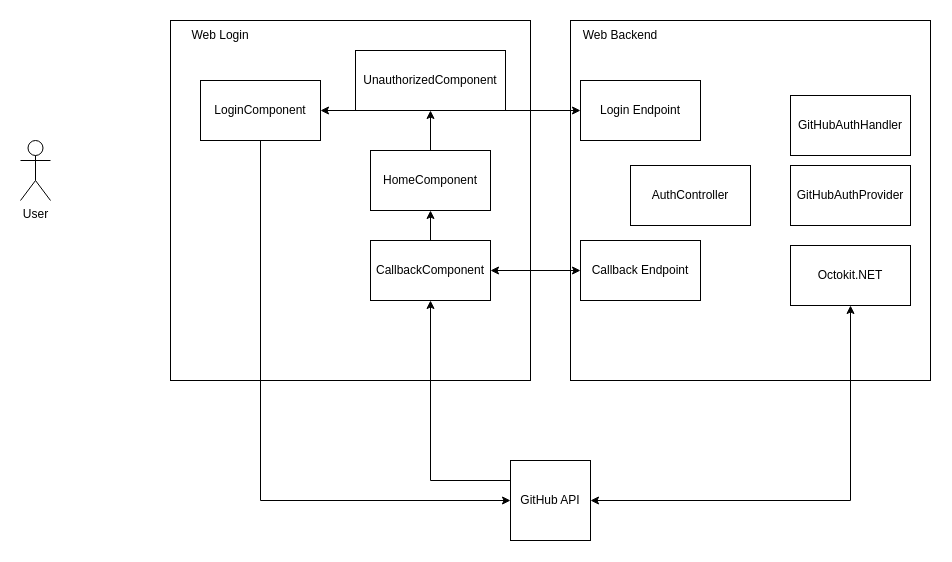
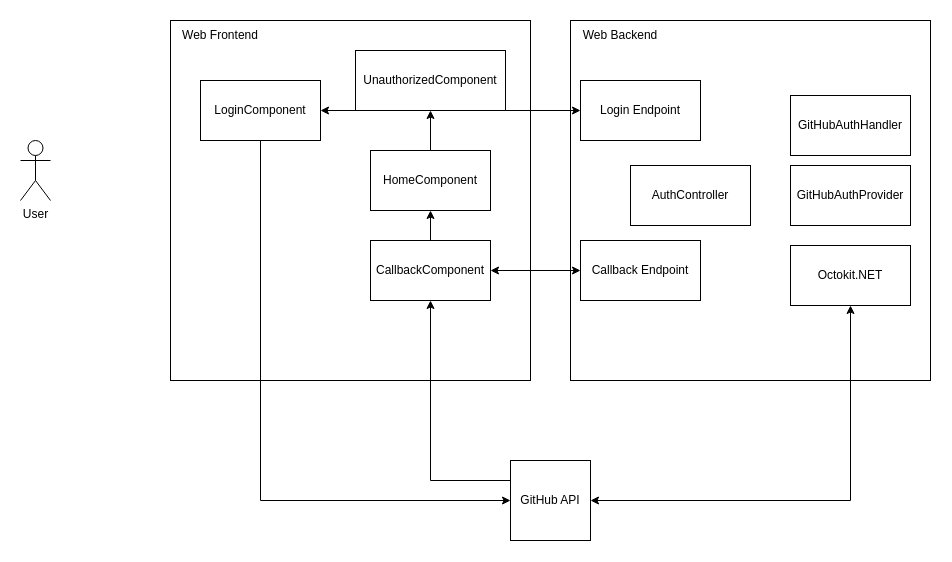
node "Web Login": label "Web Login" -> "Web Frontend"
